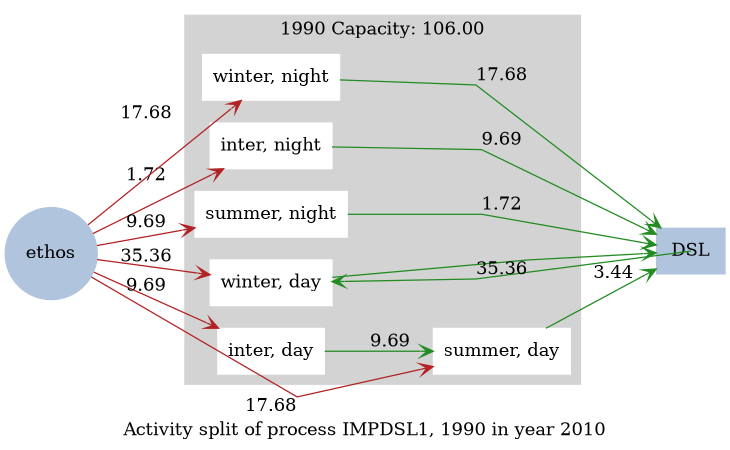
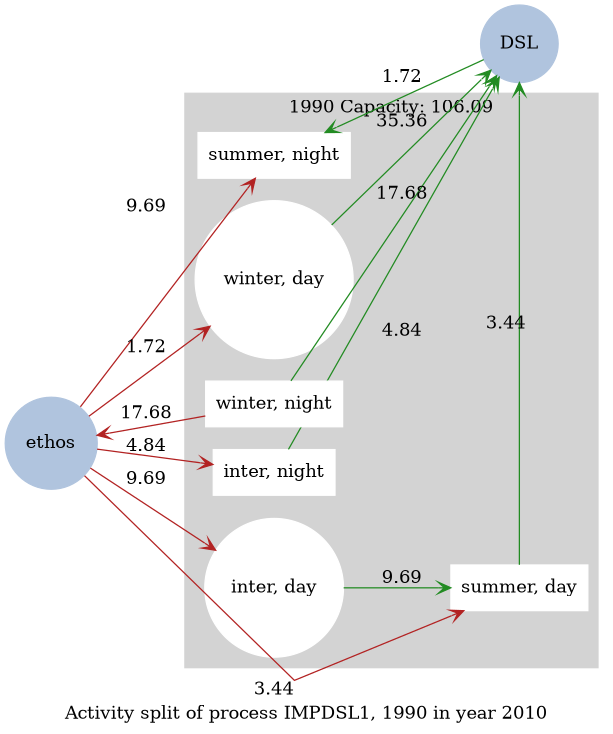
cluster "1990 Capacity: 106.00": label "1990 Capacity: 106.00" -> "1990 Capacity: 106.09"
edge "inter, night" -> "DSL": label "9.69" -> "4.84"
edge "ethos" -> "winter, night": reversed
edge "ethos" -> "inter, night": label "1.72" -> "4.84"
edge "summer, night" -> "DSL": reversed
node "DSL": shape box -> circle
edge "ethos" -> "winter, day": label "35.36" -> "1.72"
node "winter, day": shape box -> circle
node "inter, day": shape box -> circle
edge "ethos" -> "summer, day": label "17.68" -> "3.44"
